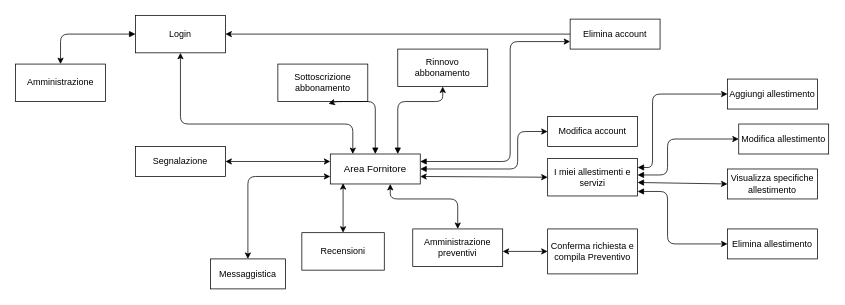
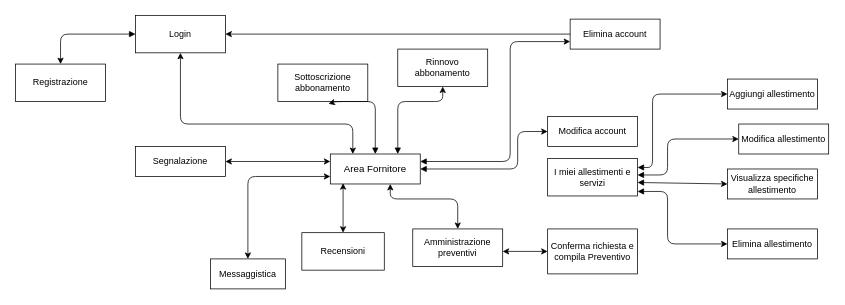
node "Amministrazione": label "Amministrazione" -> "Registrazione"
edge "Area Fornitore" -- "I miei allestimenti e servizi": removed
